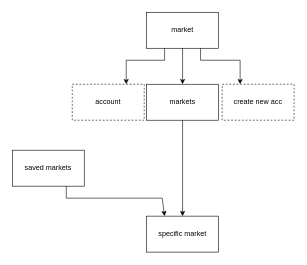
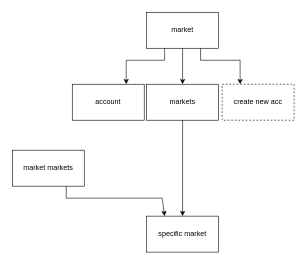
node "account": style dashed -> solid
node "saved markets": label "saved markets" -> "market markets"
